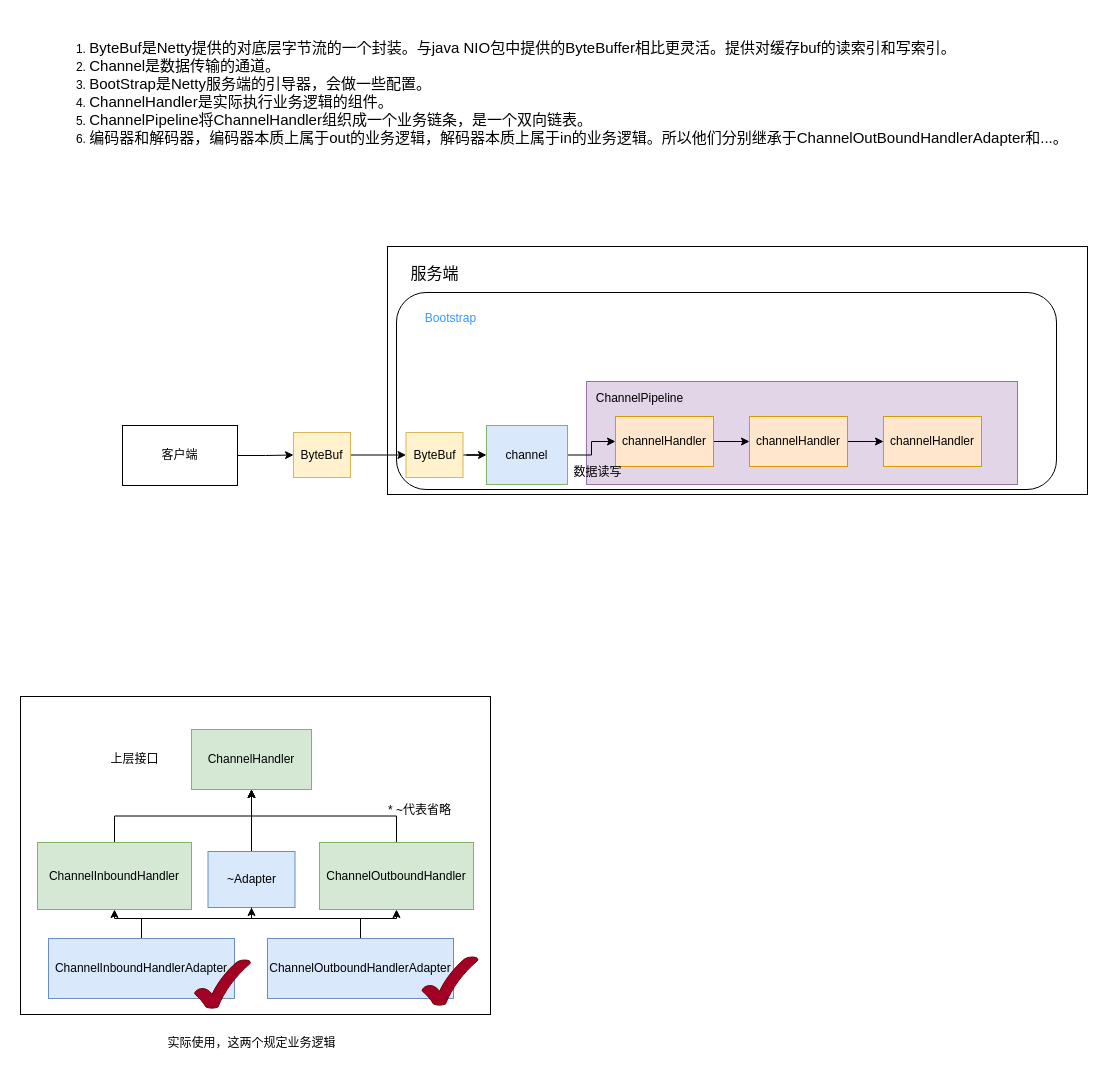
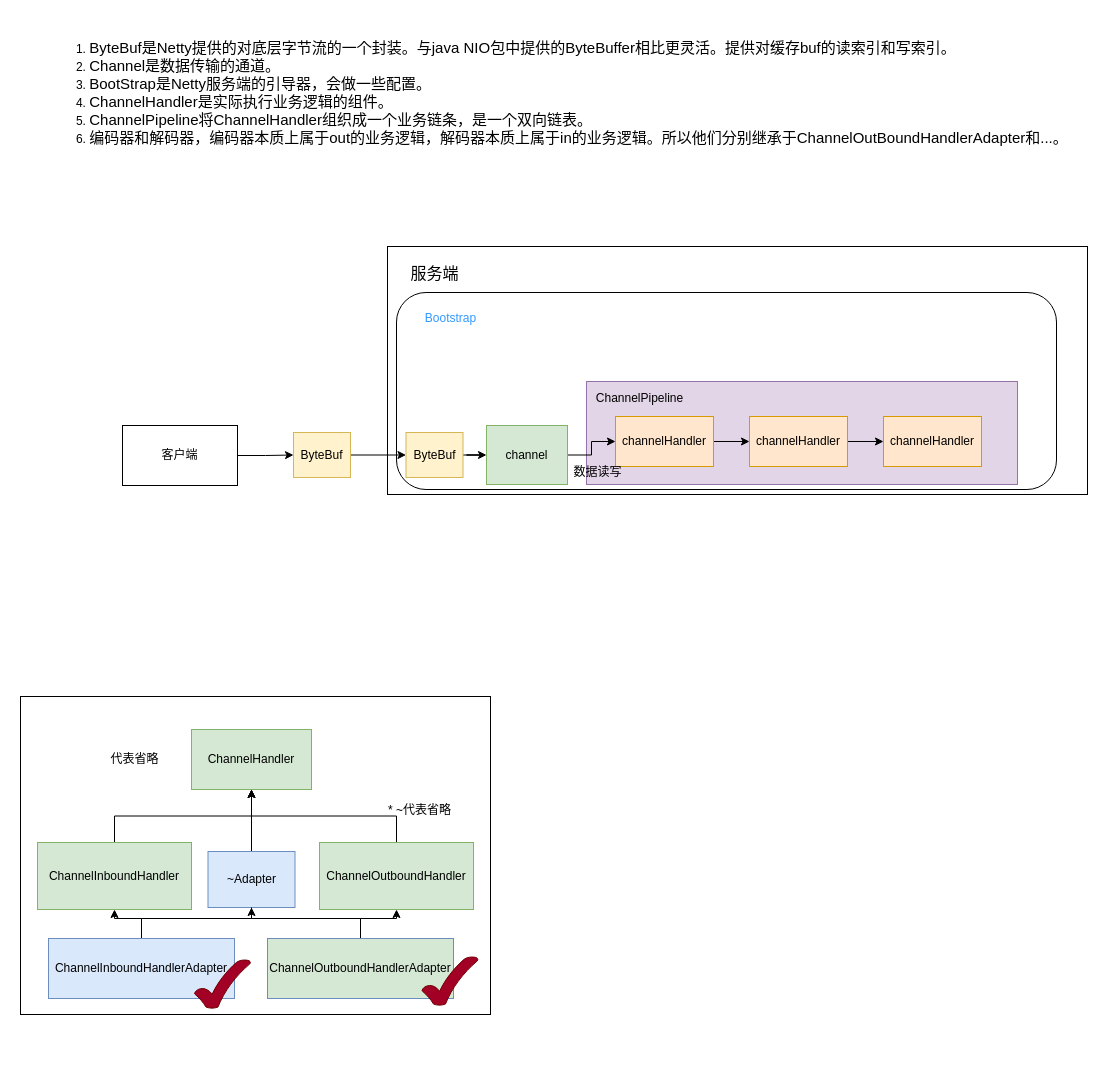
node "channel": fillcolor #dae8fc -> #d5e8d4
node "上层接口": label "上层接口" -> "代表省略"
node "ChannelOutboundHandlerAdapter": fillcolor #dae8fc -> #d5e8d4
node "实际使用，这两个规定业务逻辑": removed
